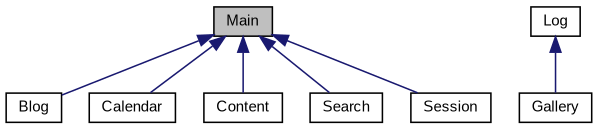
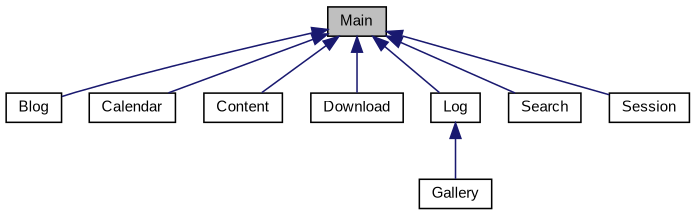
edge "Log" -> "Main": added
node "Download": added
